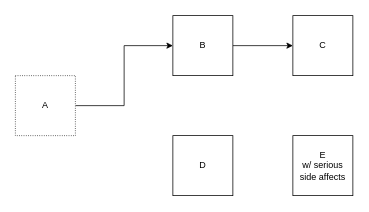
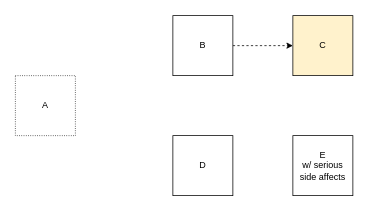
edge "B" -> "C": style solid -> dashed
node "C": fillcolor #ffffff -> #fff2cc
edge "A" -> "B": removed
